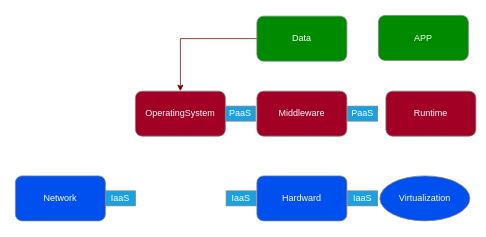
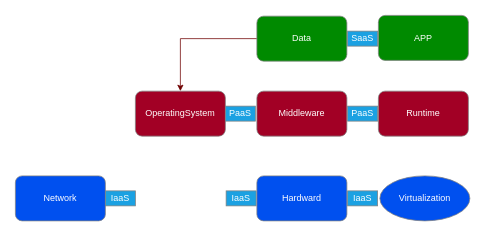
node "SaaS": added
node "Runtime": moved (431, 114) -> (423, 114)
